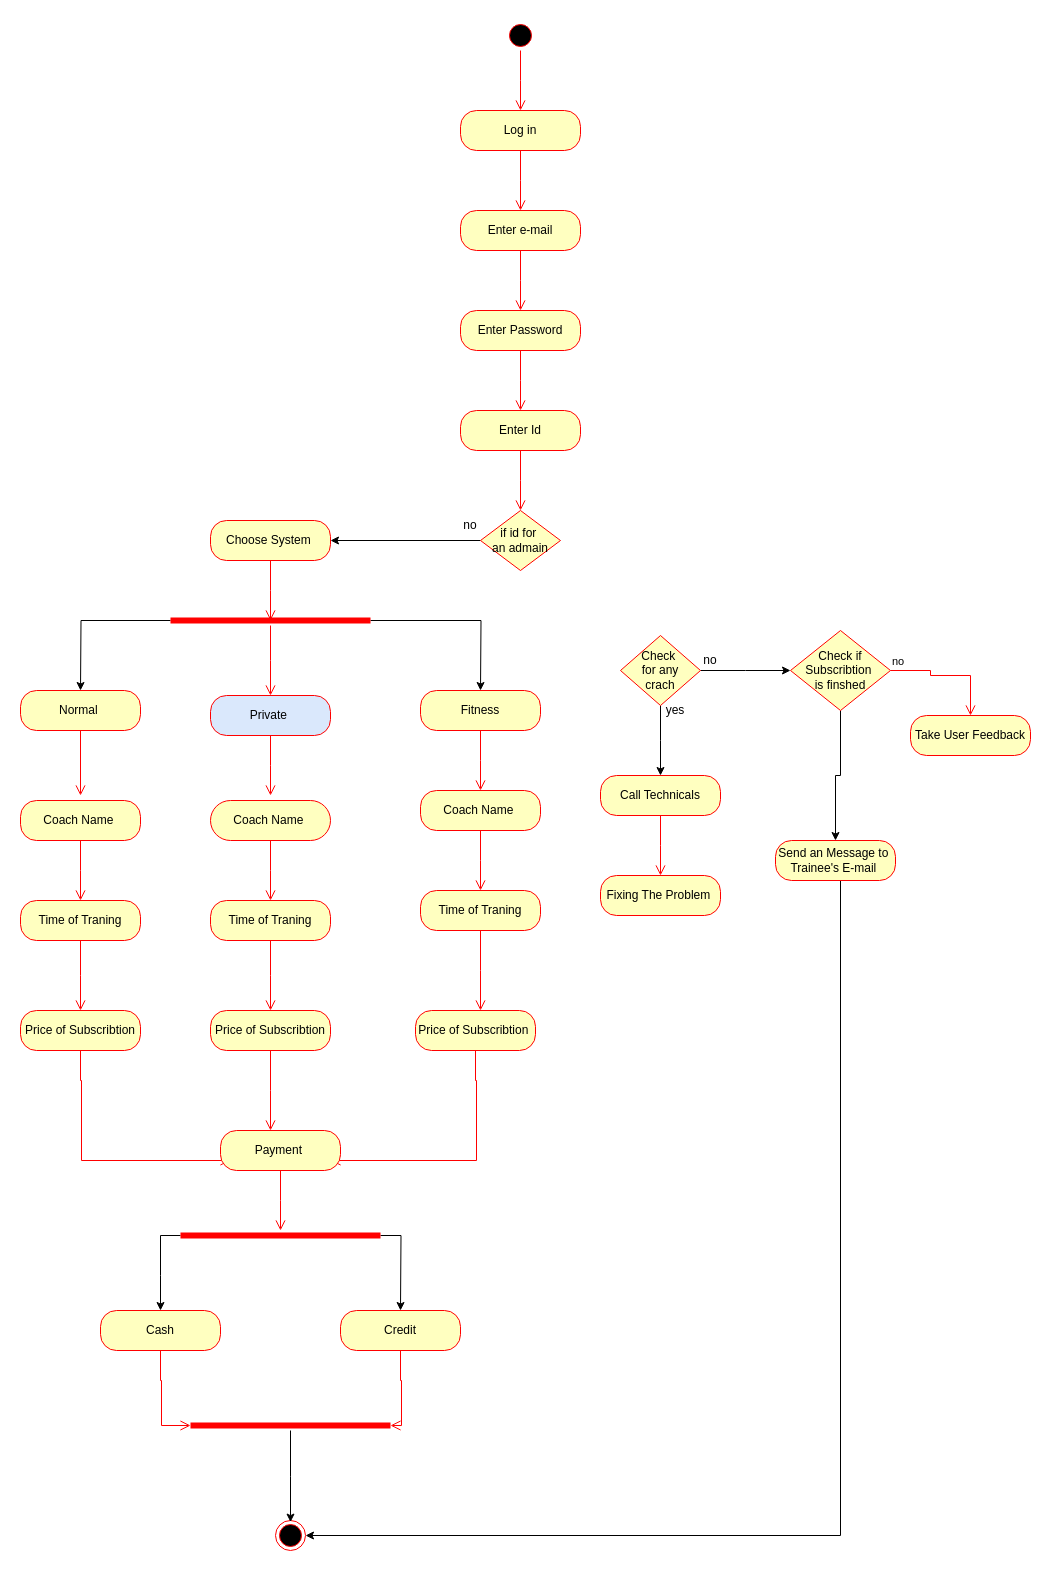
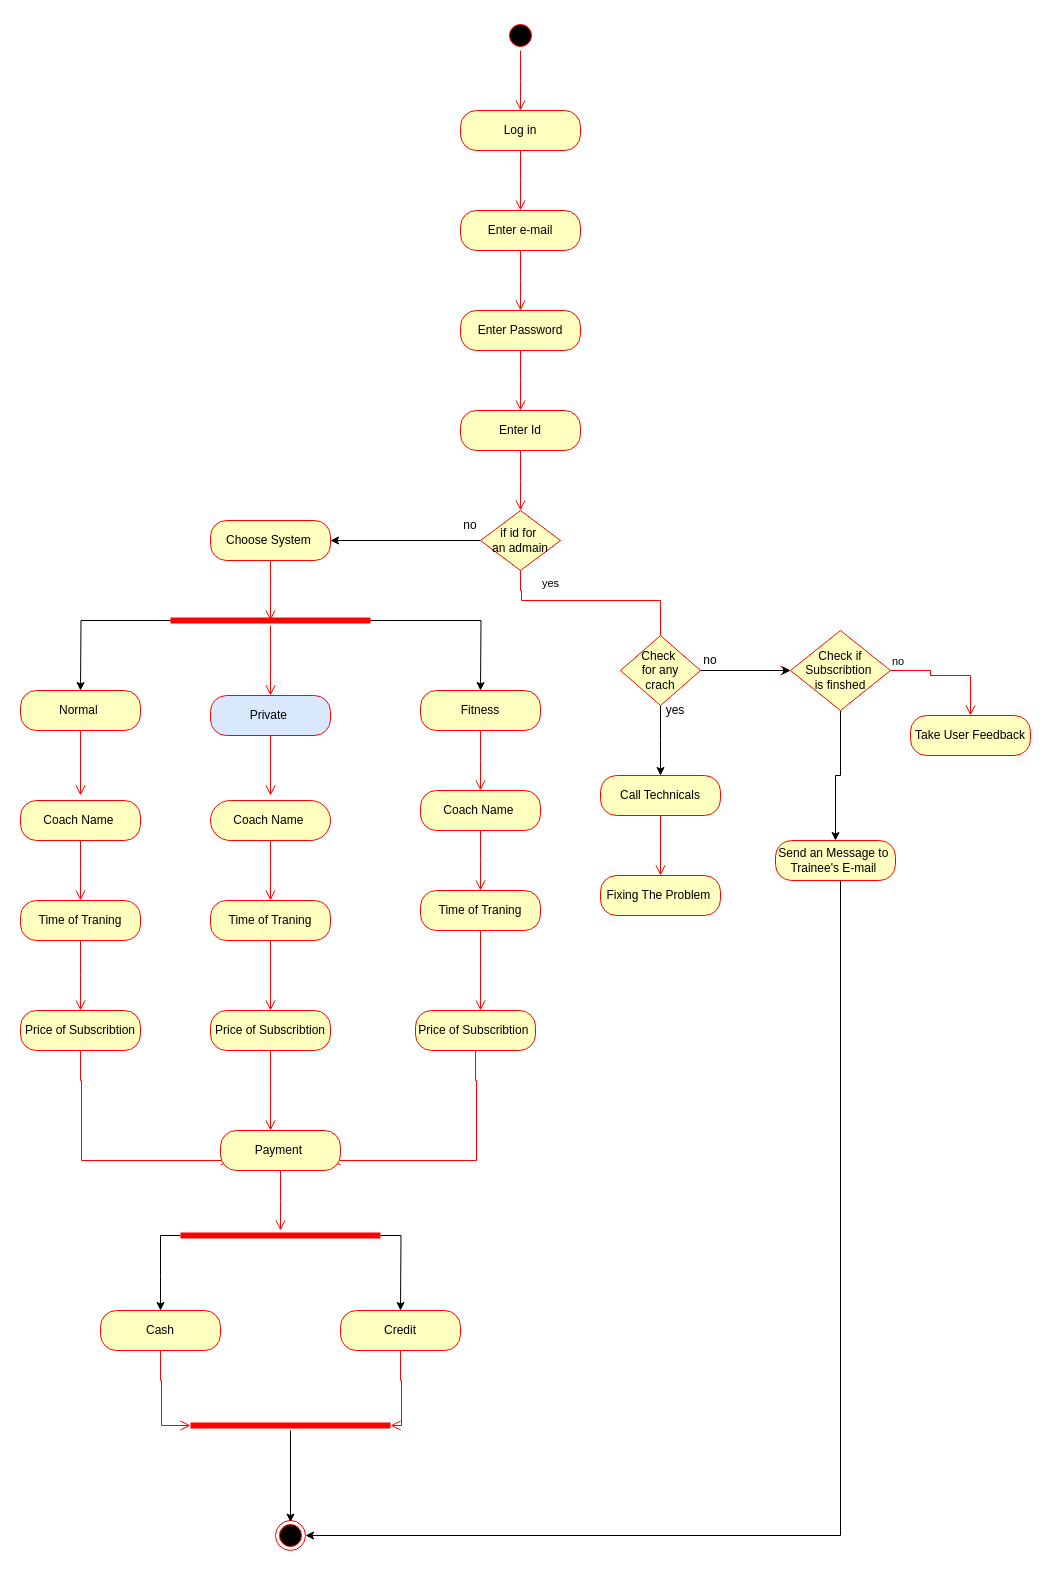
edge "if id for an admain" -> "Check if Subscribtion is finshed": added, label "yes"
